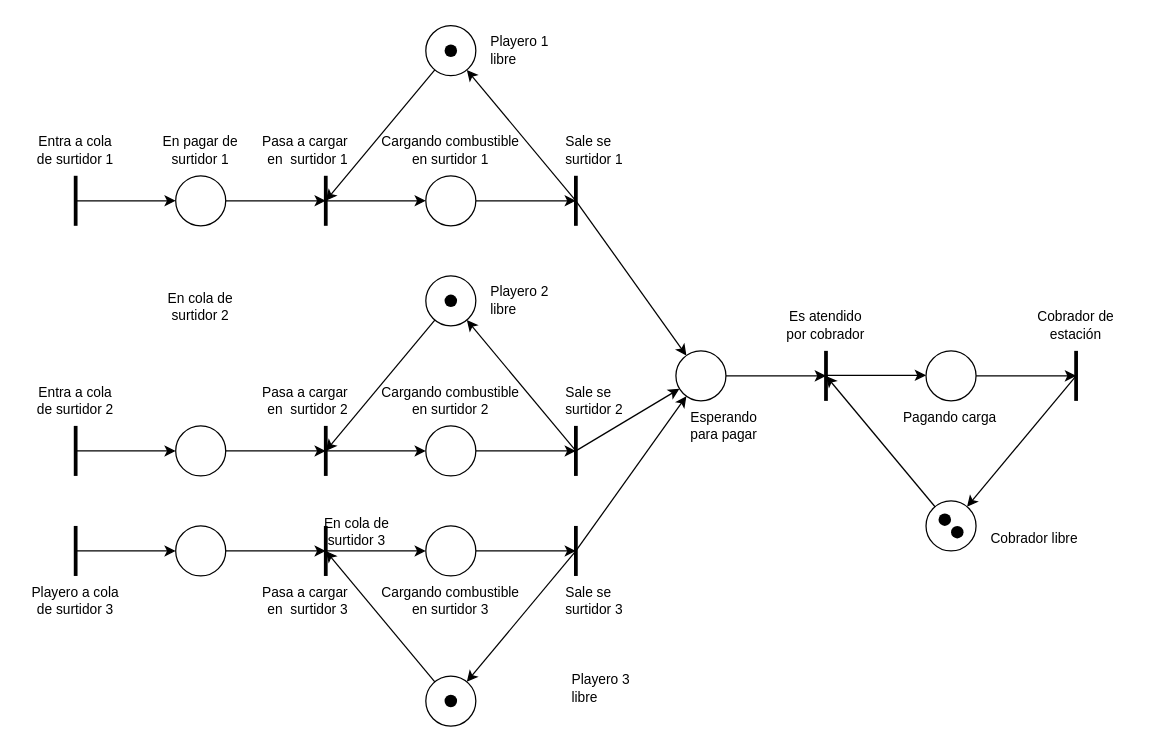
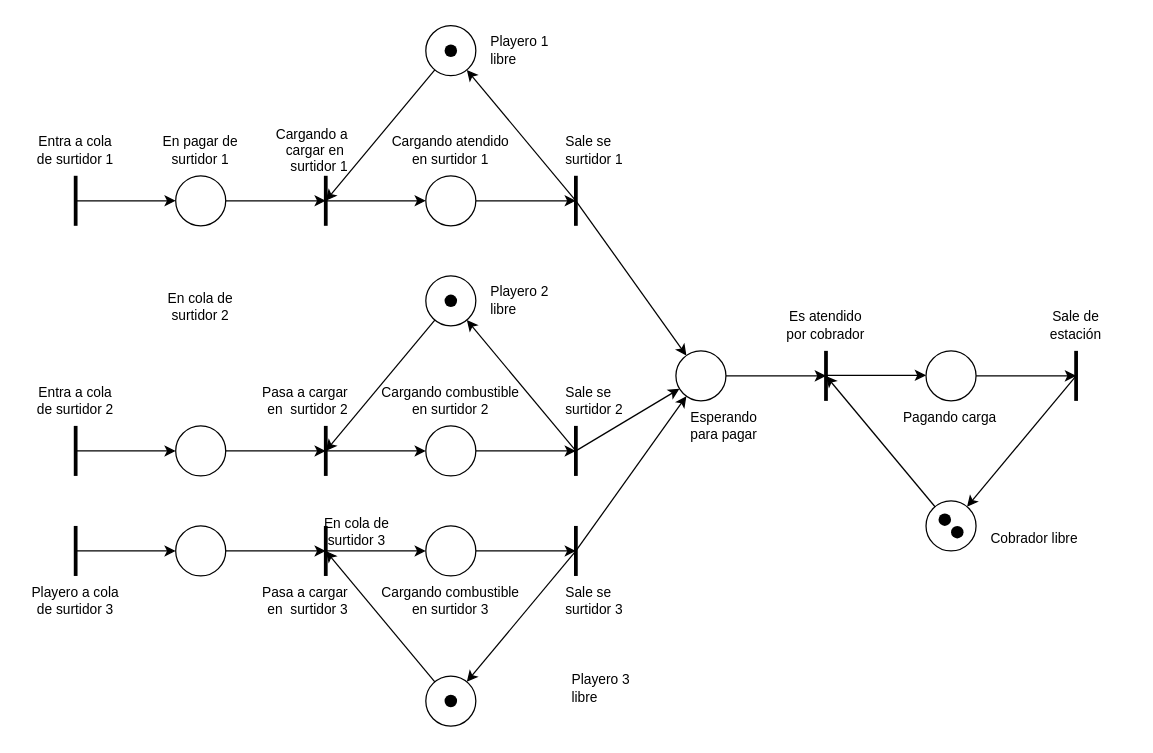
node "Pasa a cargar en surtidor 1": label "Pasa a cargar en surtidor 1" -> "Cargando a cargar en surtidor 1"
node "Cargando combustible en surtidor 1": label "Cargando combustible en surtidor 1" -> "Cargando atendido en surtidor 1"
node "Cobrador de estación": label "Cobrador de estación" -> "Sale de estación"
